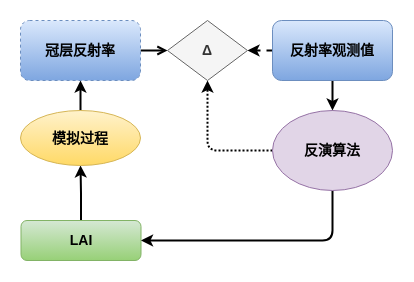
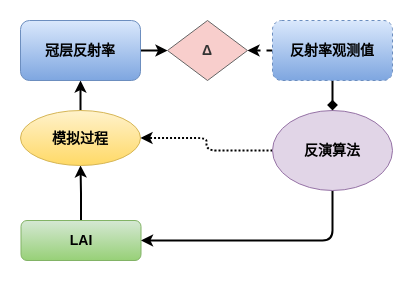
node "冠层反射率": style dashed -> solid
edge "冠层反射率" -> "Δ": arrowhead open -> classic
node "Δ": fillcolor #f5f5f5 -> #f8cecc
node "反射率观测值": style solid -> dashed
edge "反射率观测值" -> "反演算法": arrowhead classic -> diamond
edge "反演算法" -> "Δ": now "反演算法" -> "模拟过程"
